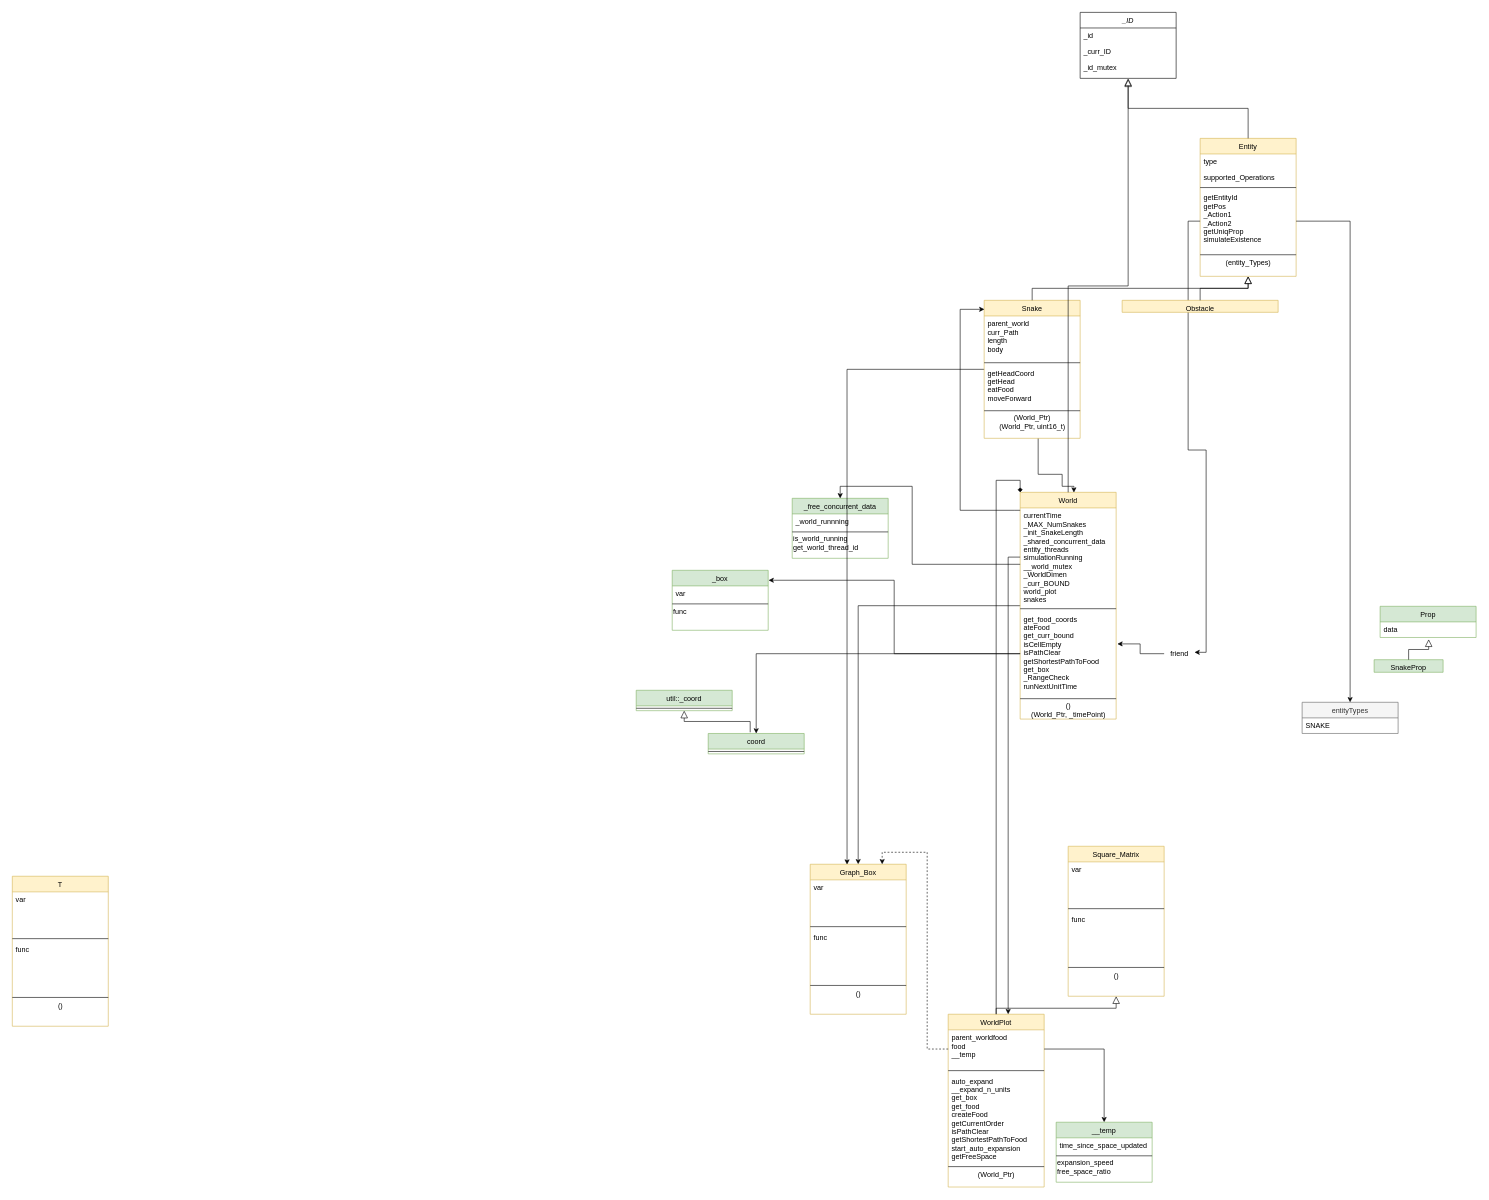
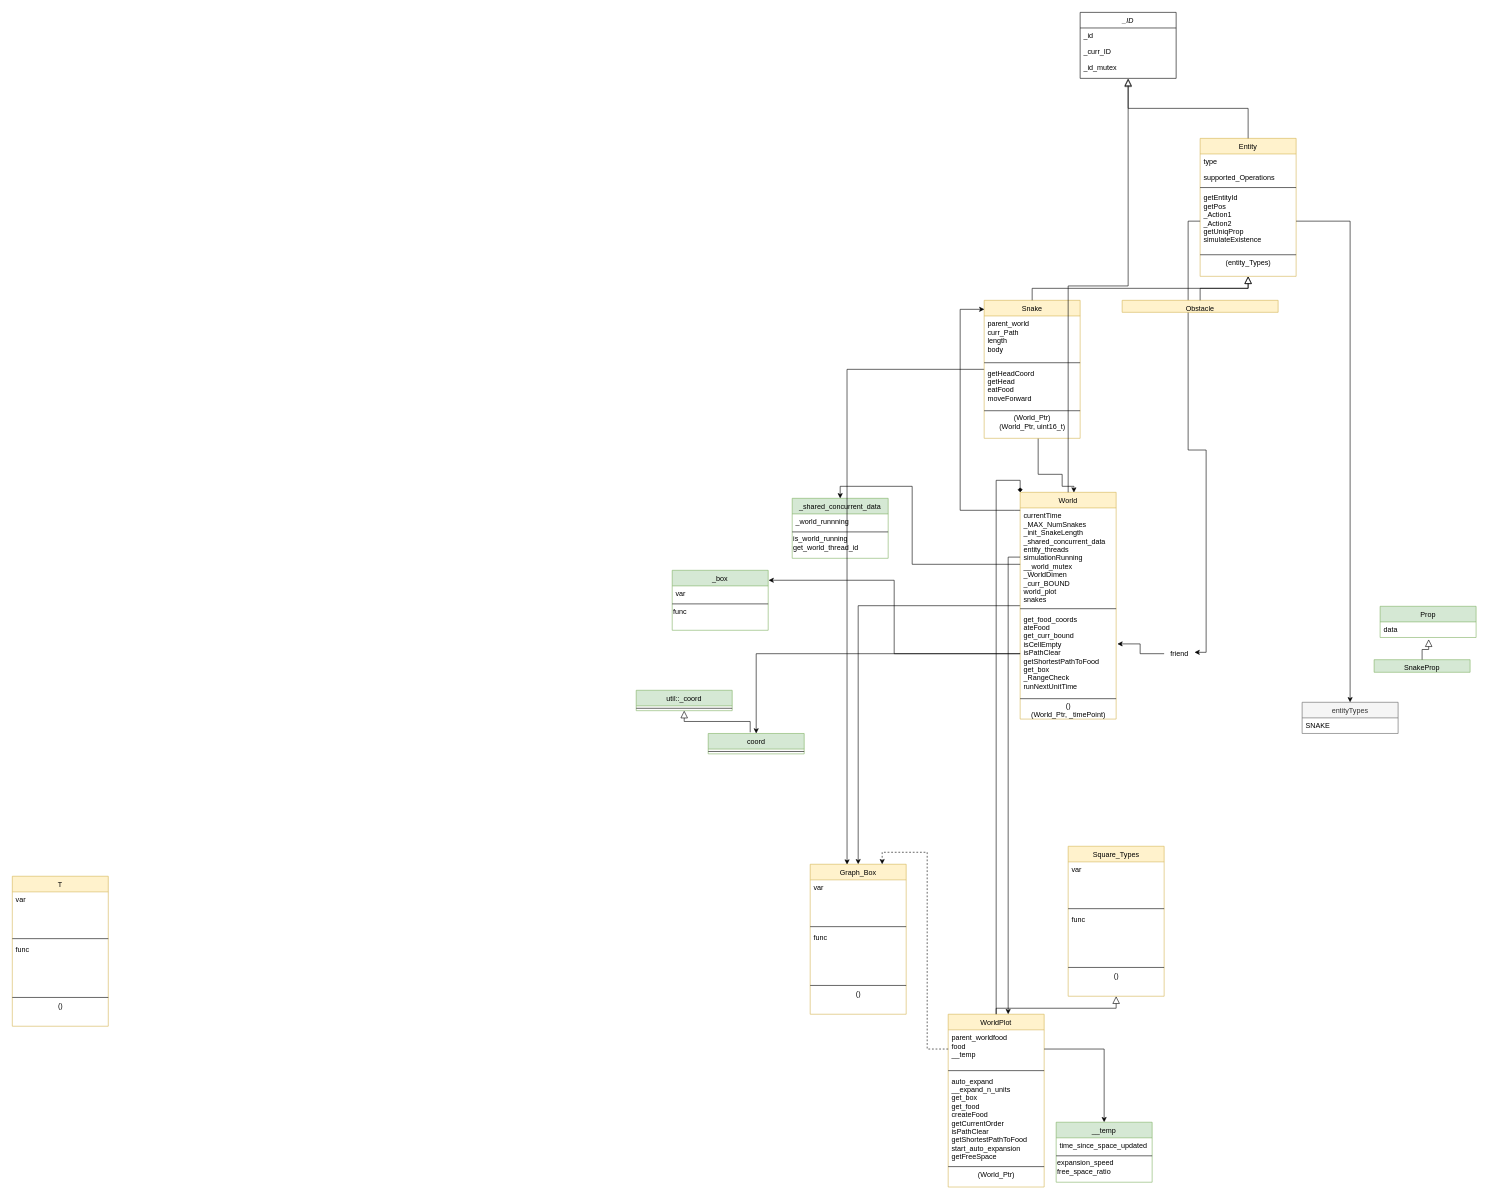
node "_free_concurrent_data": label "_free_concurrent_data" -> "_shared_concurrent_data"
node "SnakeProp": size 69x13 -> 96x13
node "Square_Matrix": label "Square_Matrix" -> "Square_Types"
